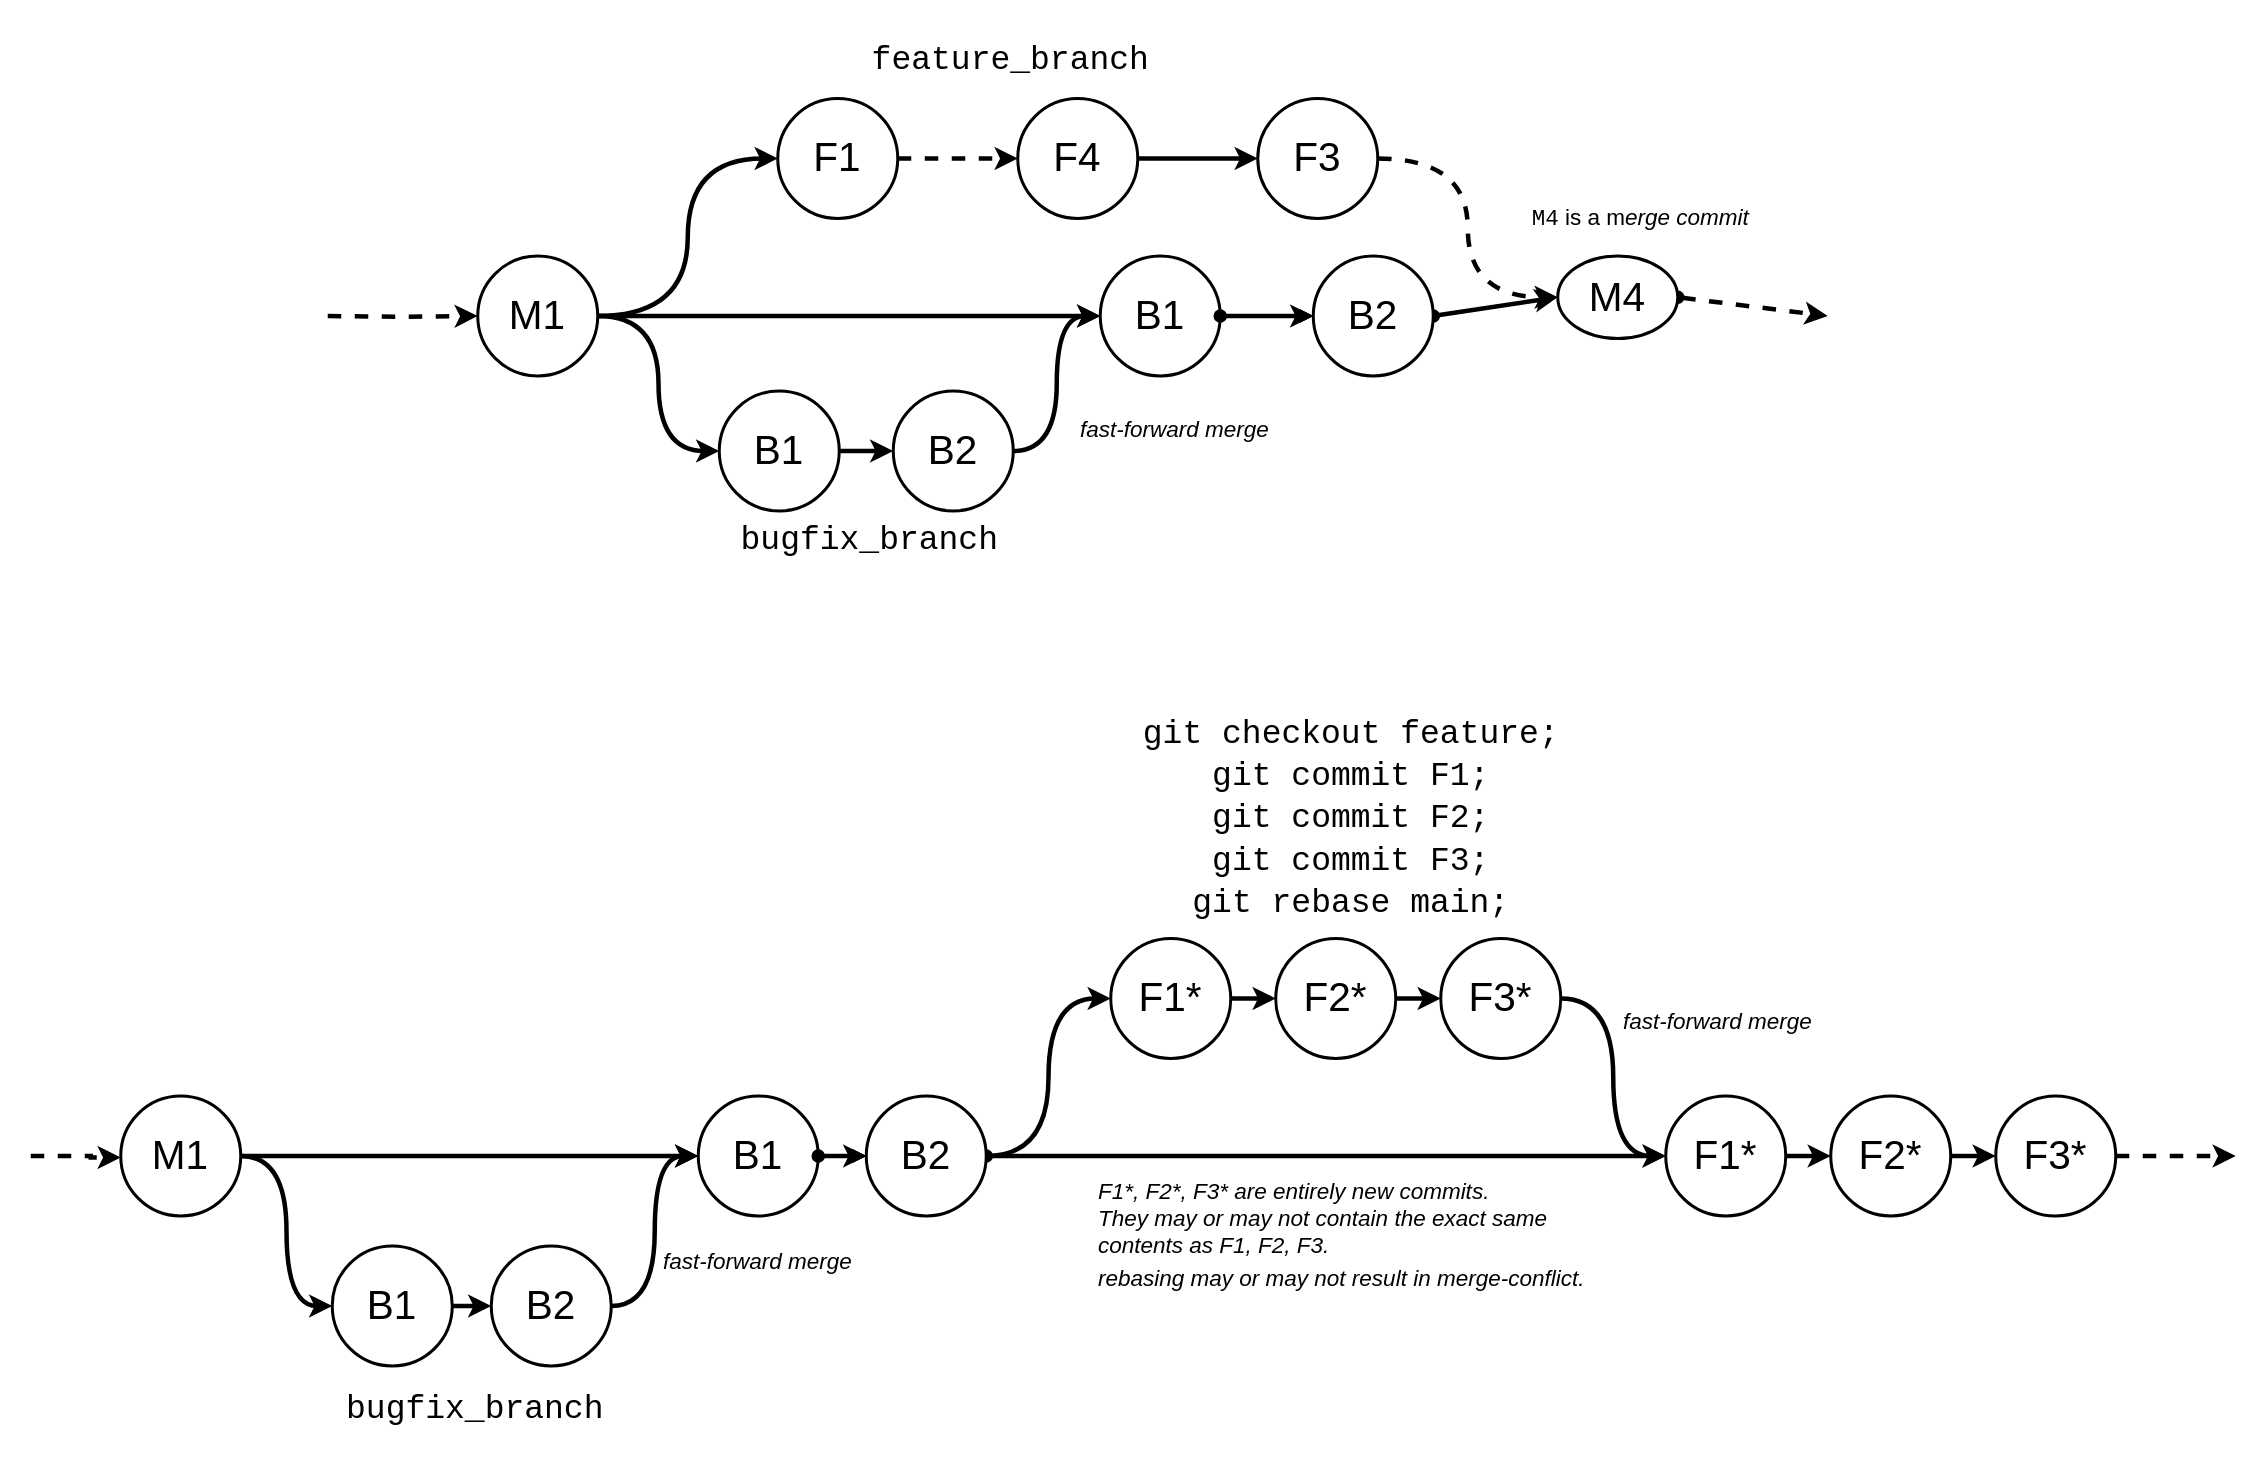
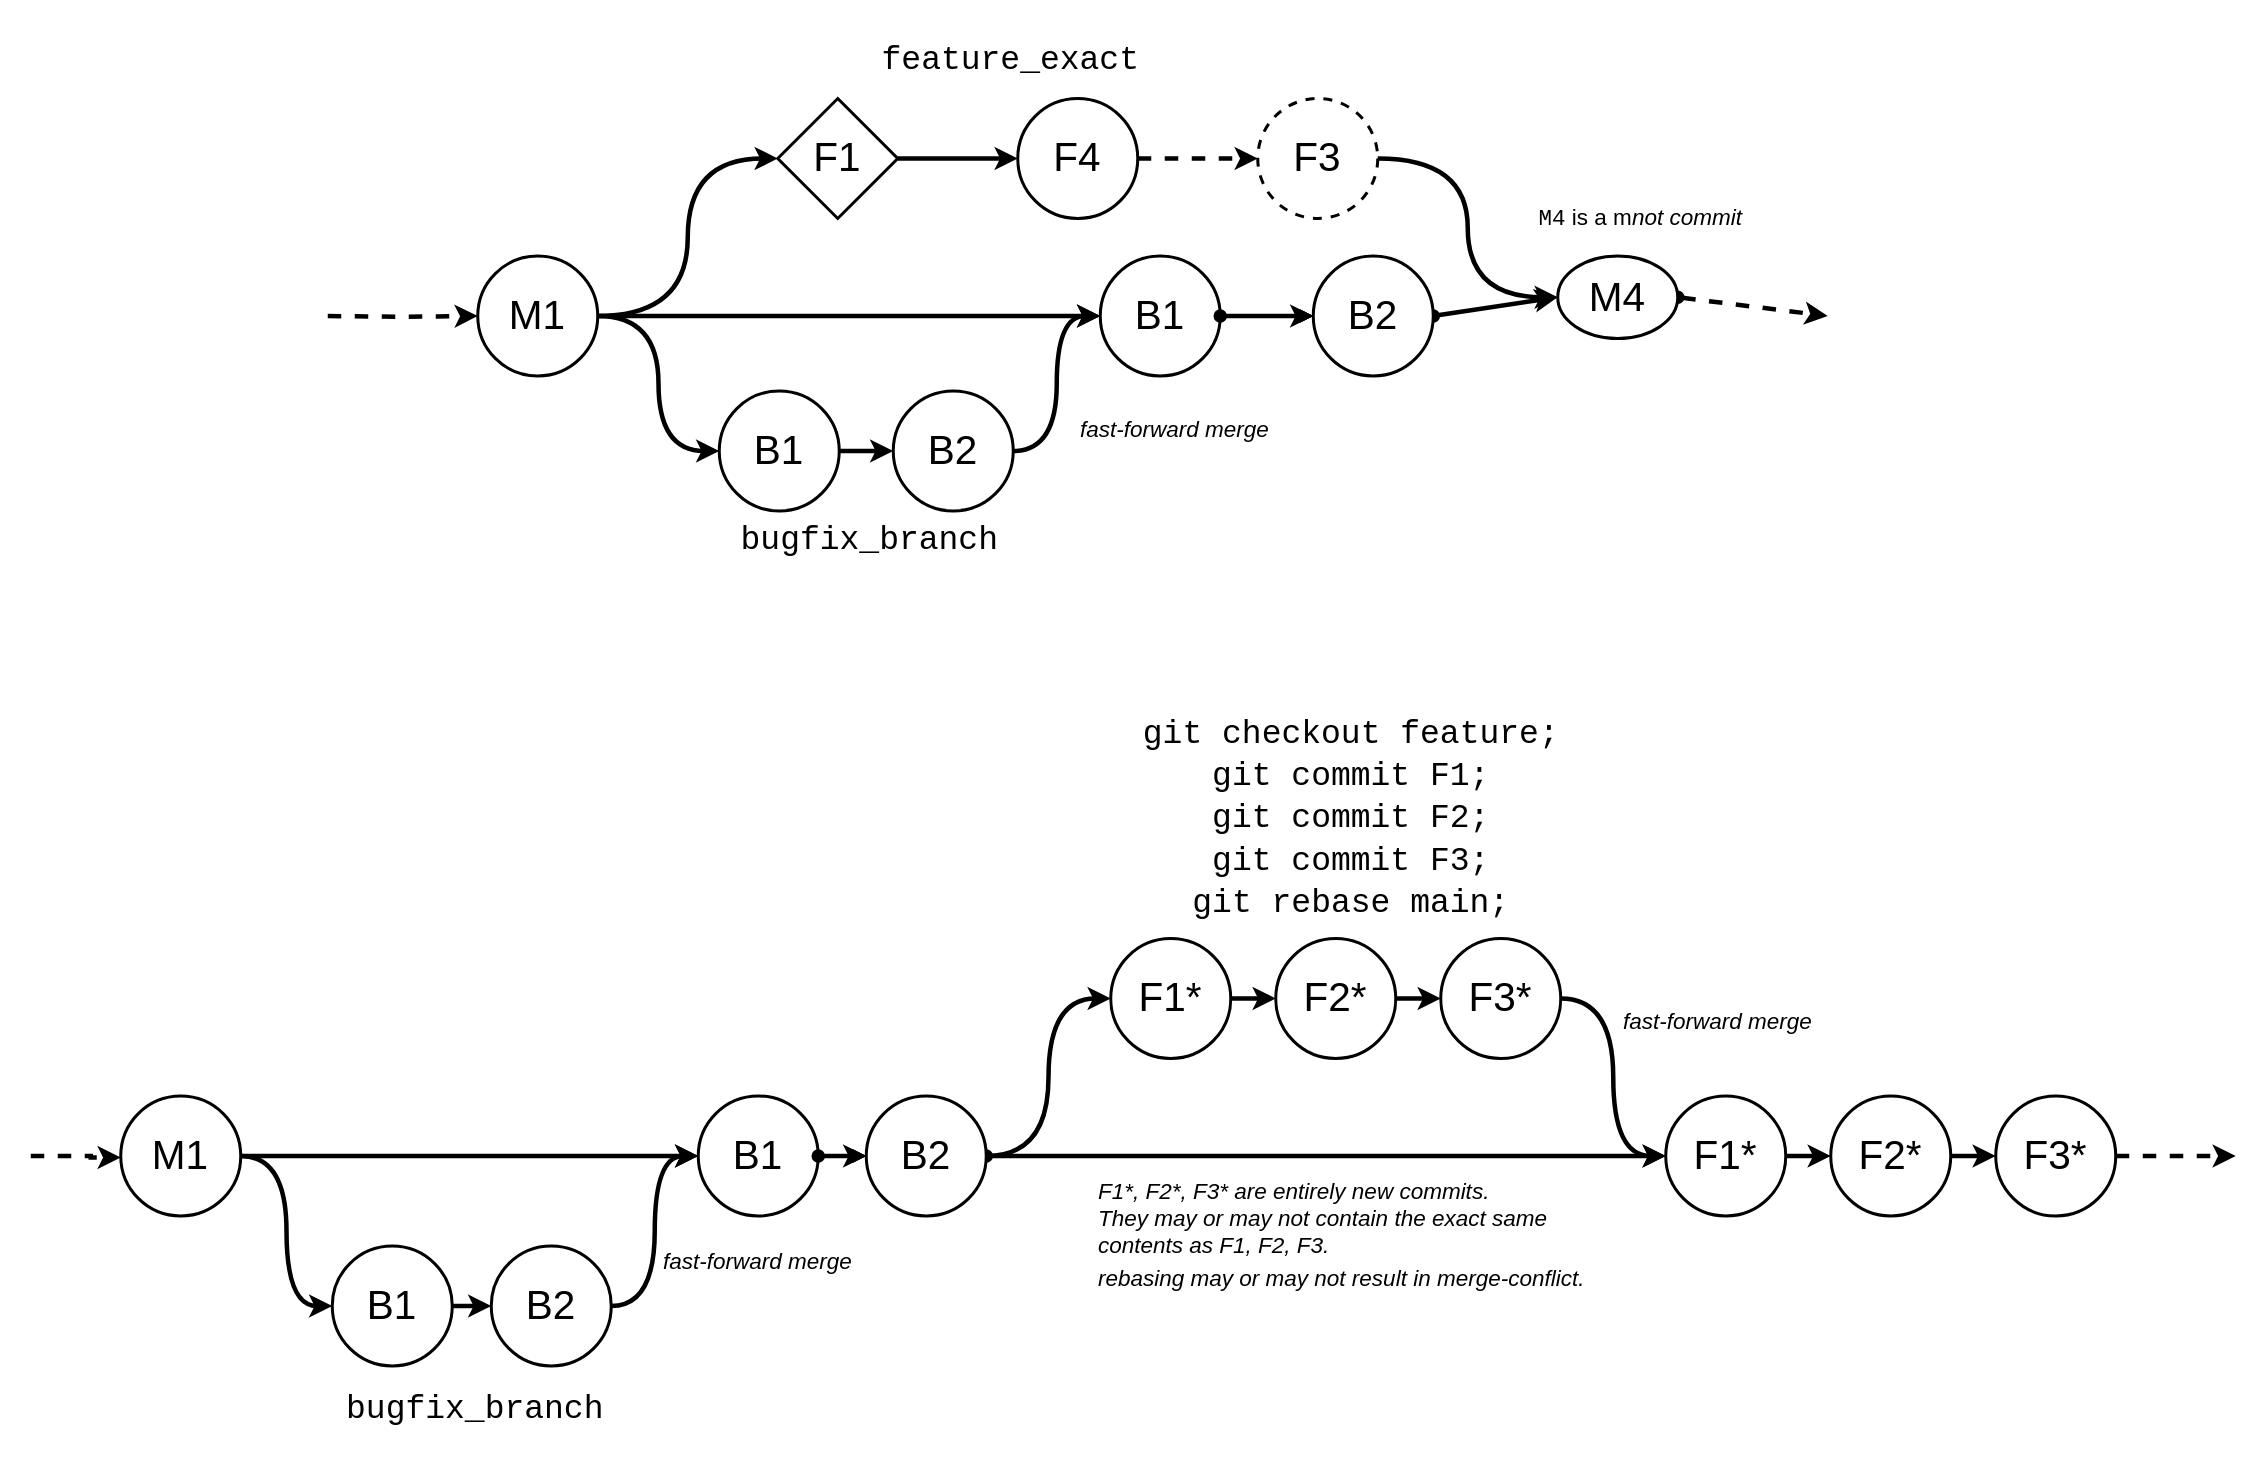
node "feature_branch": label "feature_branch" -> "feature_exact"
node "F1": shape ellipse -> diamond
edge "F1" -> "F4": style dashed -> solid
edge "F4" -> "F3": style solid -> dashed
node "F3": style solid -> dashed
edge "F3" -> "M4": style dashed -> solid
node "M4 is a merge commit": label "M4 is a merge commit" -> "M4 is a mnot commit"
